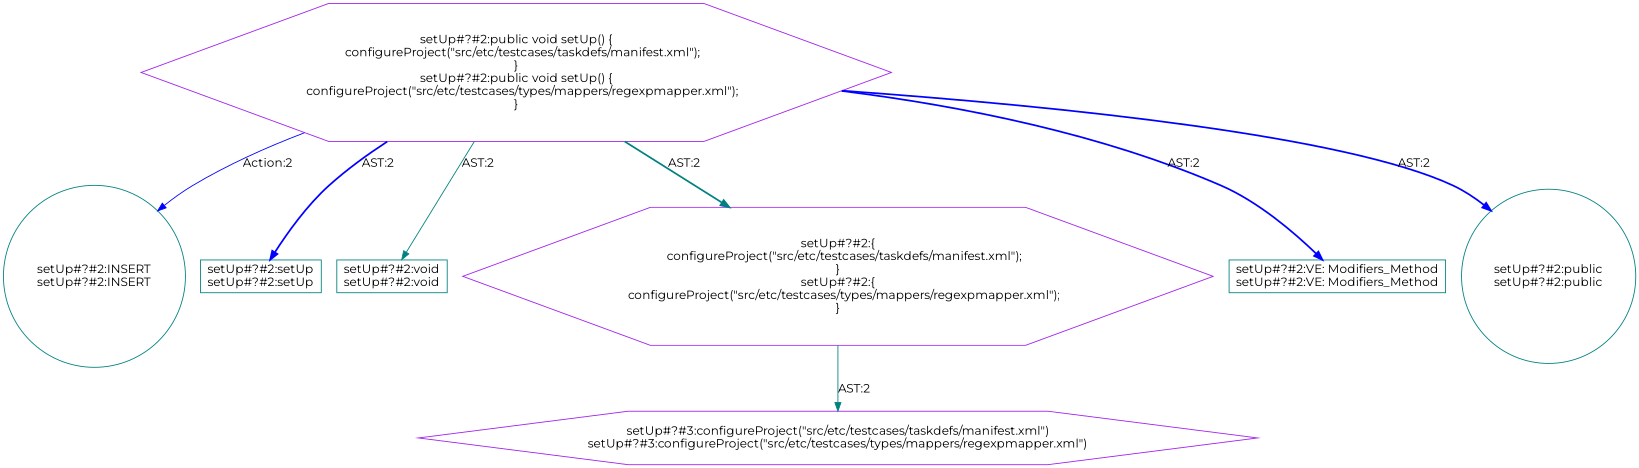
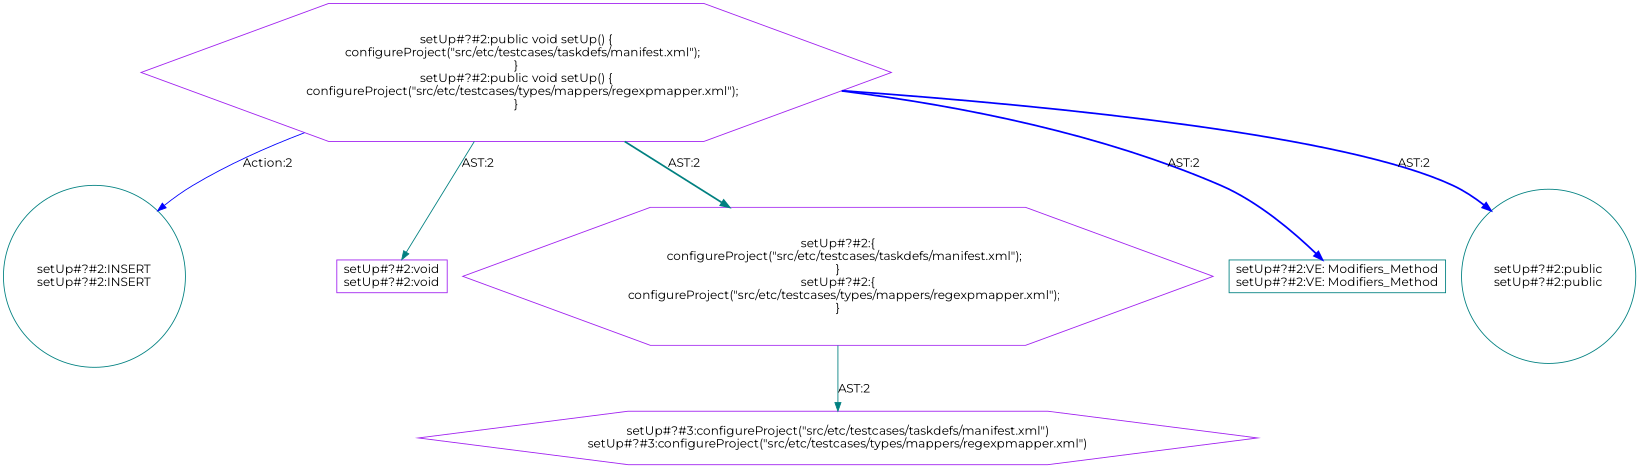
node "setUp#?#2:setUp setUp#?#2:setUp": removed
node "setUp#?#2:void setUp#?#2:void": color teal -> purple
